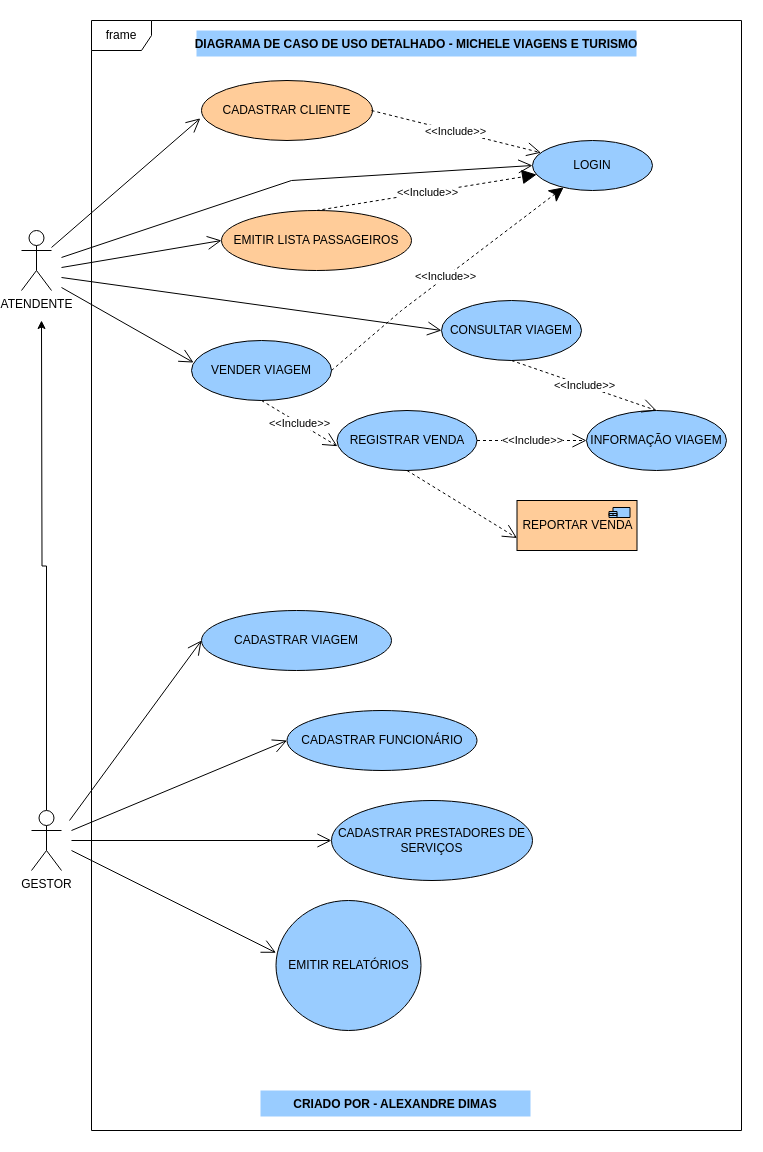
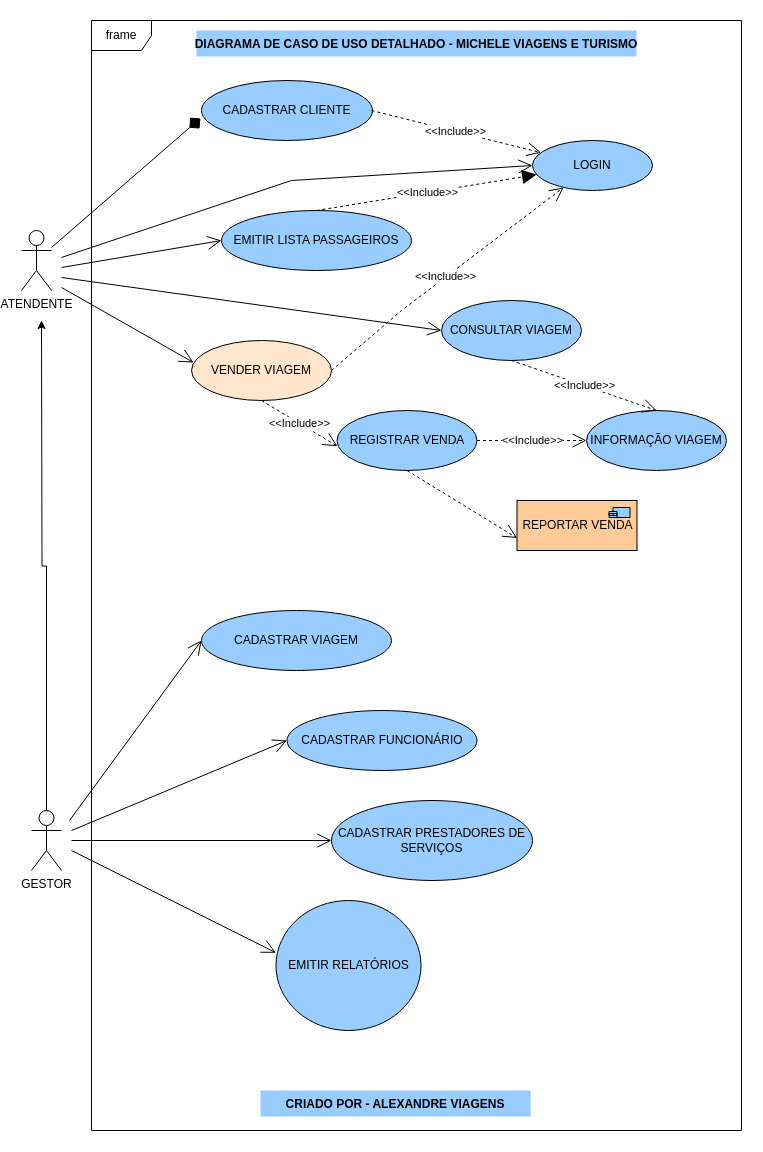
node "CADASTRAR CLIENTE": fillcolor #ffcc99 -> #99ccff
edge "ATENDENTE" -> "CADASTRAR CLIENTE": arrowhead open -> diamond
edge "VENDER VIAGEM" -> "LOGIN": arrowhead classic -> open
node "EMITIR LISTA PASSAGEIROS": fillcolor #ffcc99 -> #99ccff
node "VENDER VIAGEM": fillcolor #99ccff -> #ffe6cc
node "CRIADO POR - ALEXANDRE DIMAS": label "CRIADO POR - ALEXANDRE DIMAS" -> "CRIADO POR - ALEXANDRE VIAGENS"
